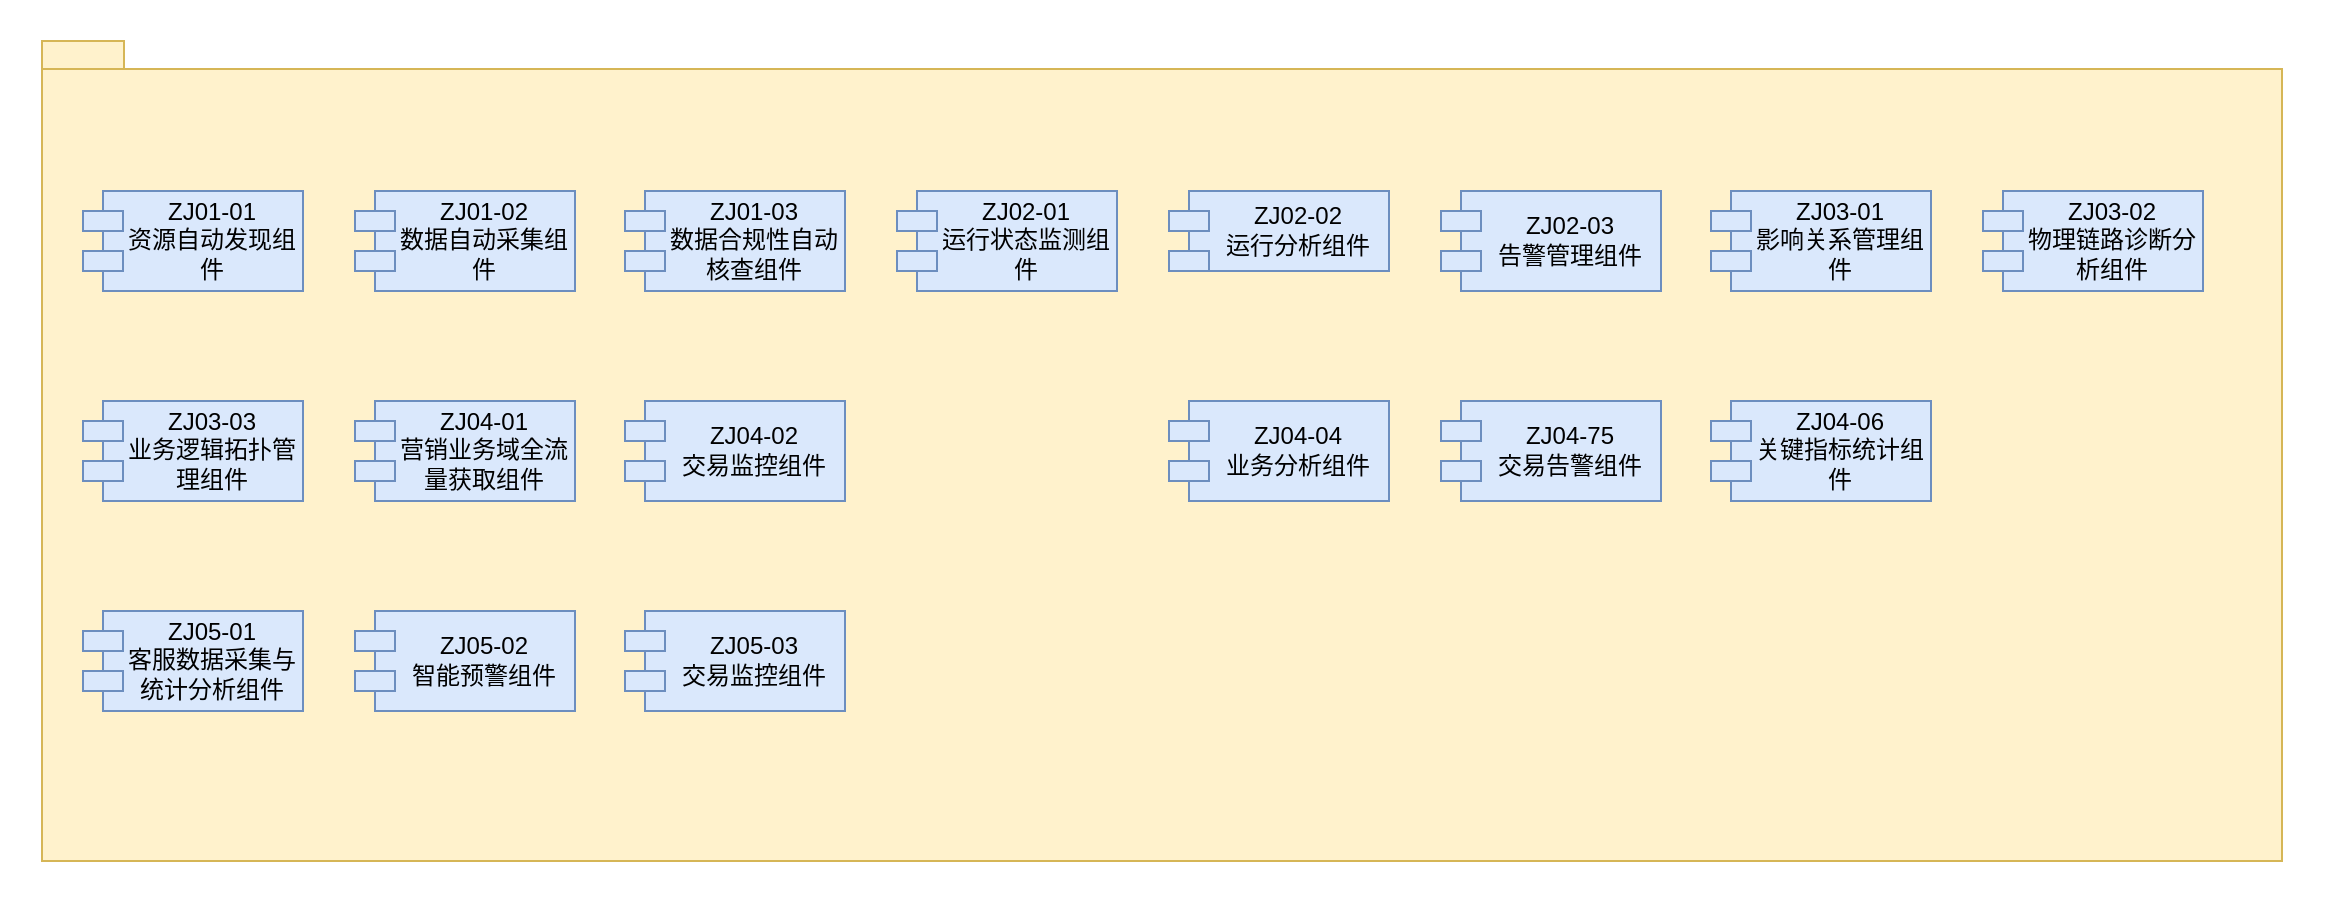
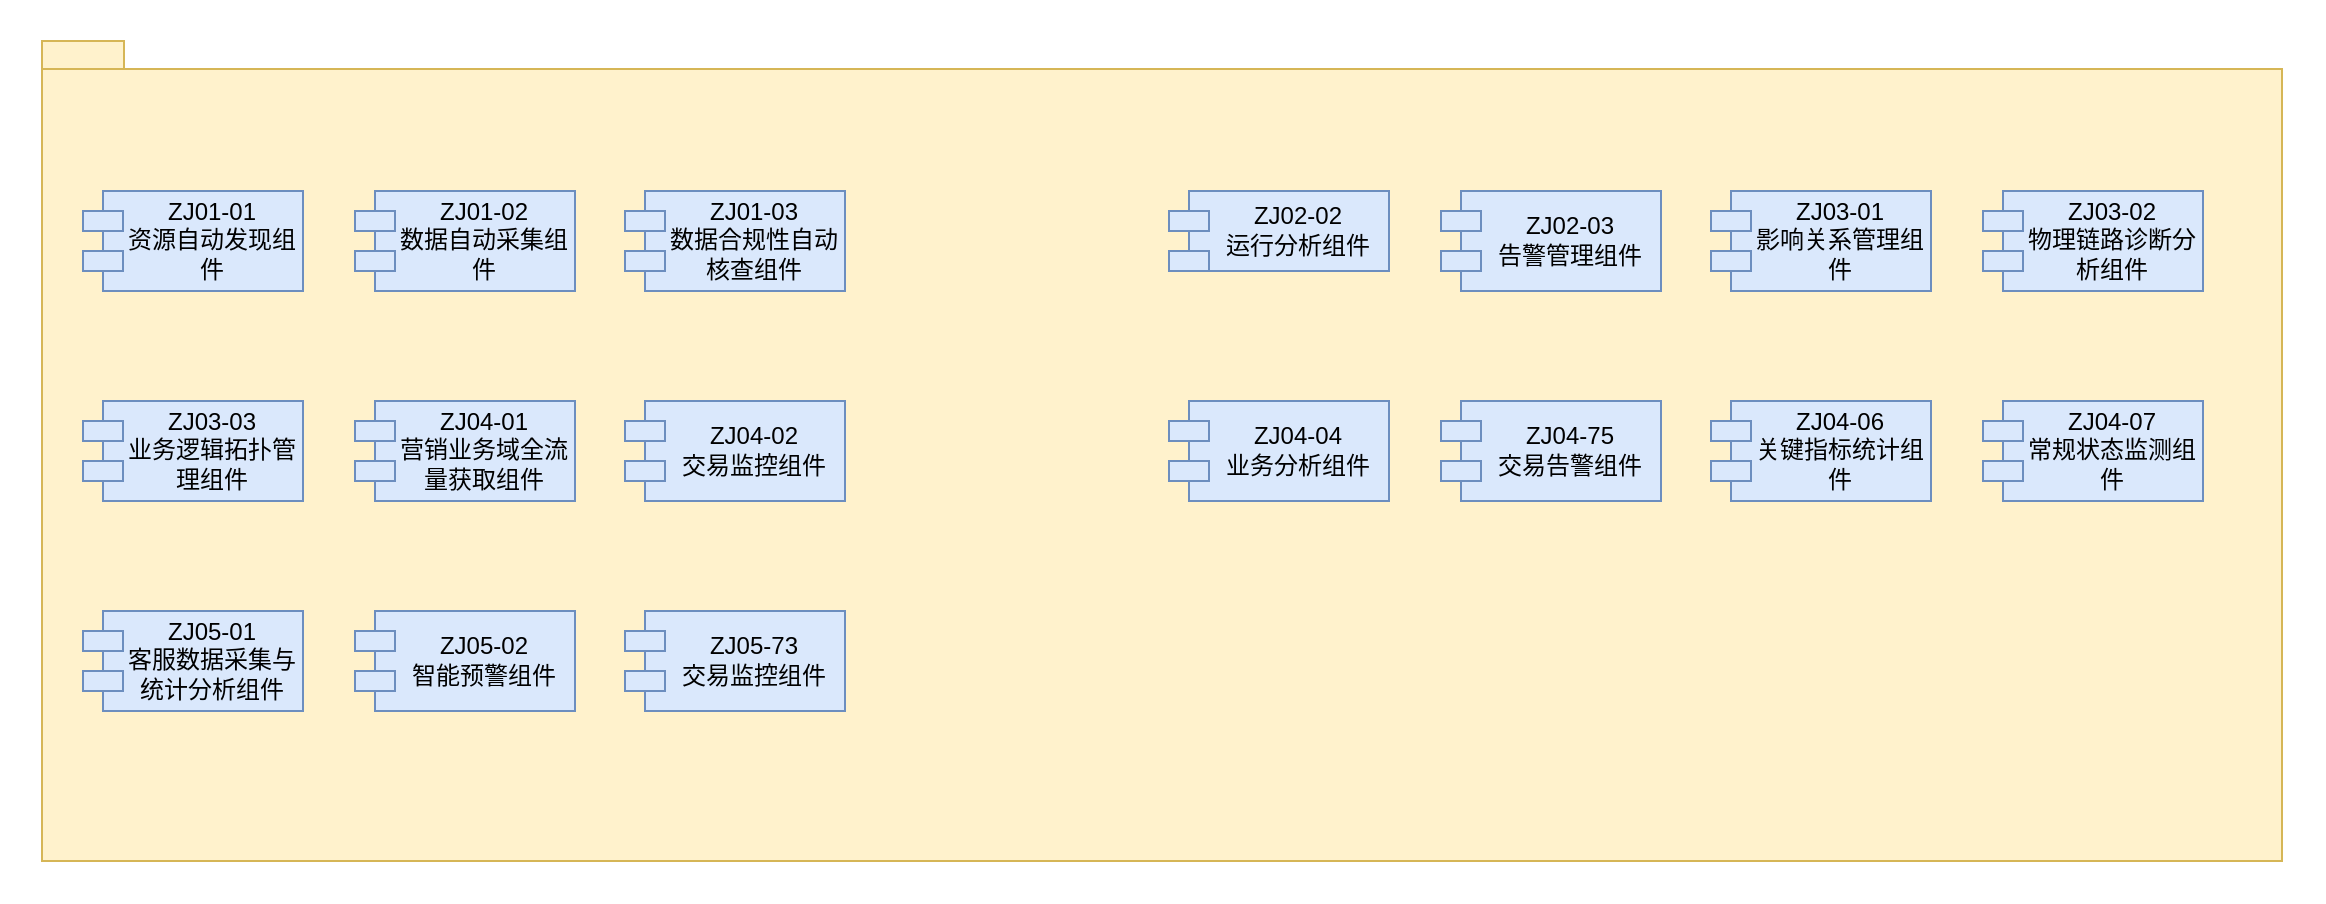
node "ZJ02-01 运行状态监测组件": removed
node "ZJ04-07 常规状态监测组件": added
node "ZJ05-03 交易监控组件": label "ZJ05-03 交易监控组件" -> "ZJ05-73 交易监控组件"
